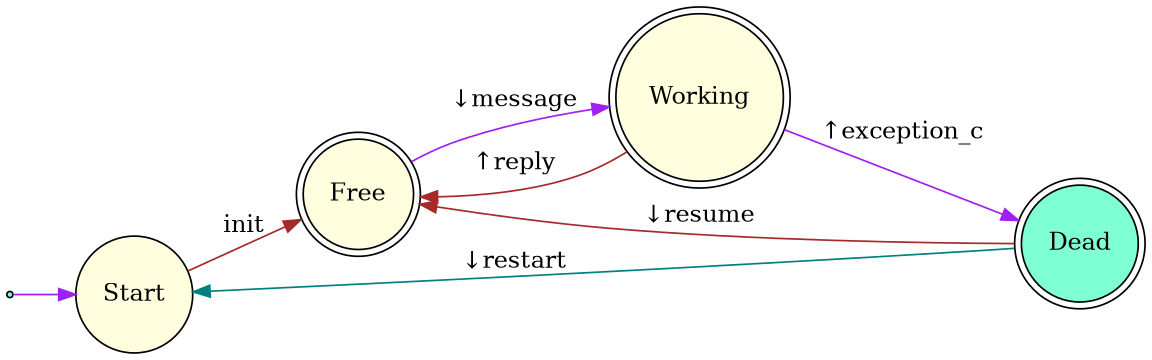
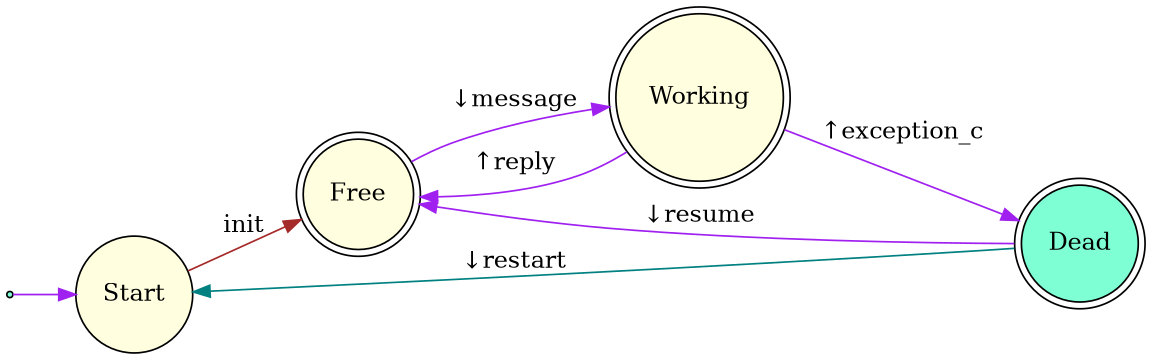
edge "Working" -> "Free": color brown -> purple
edge "Dead" -> "Free": color brown -> purple
